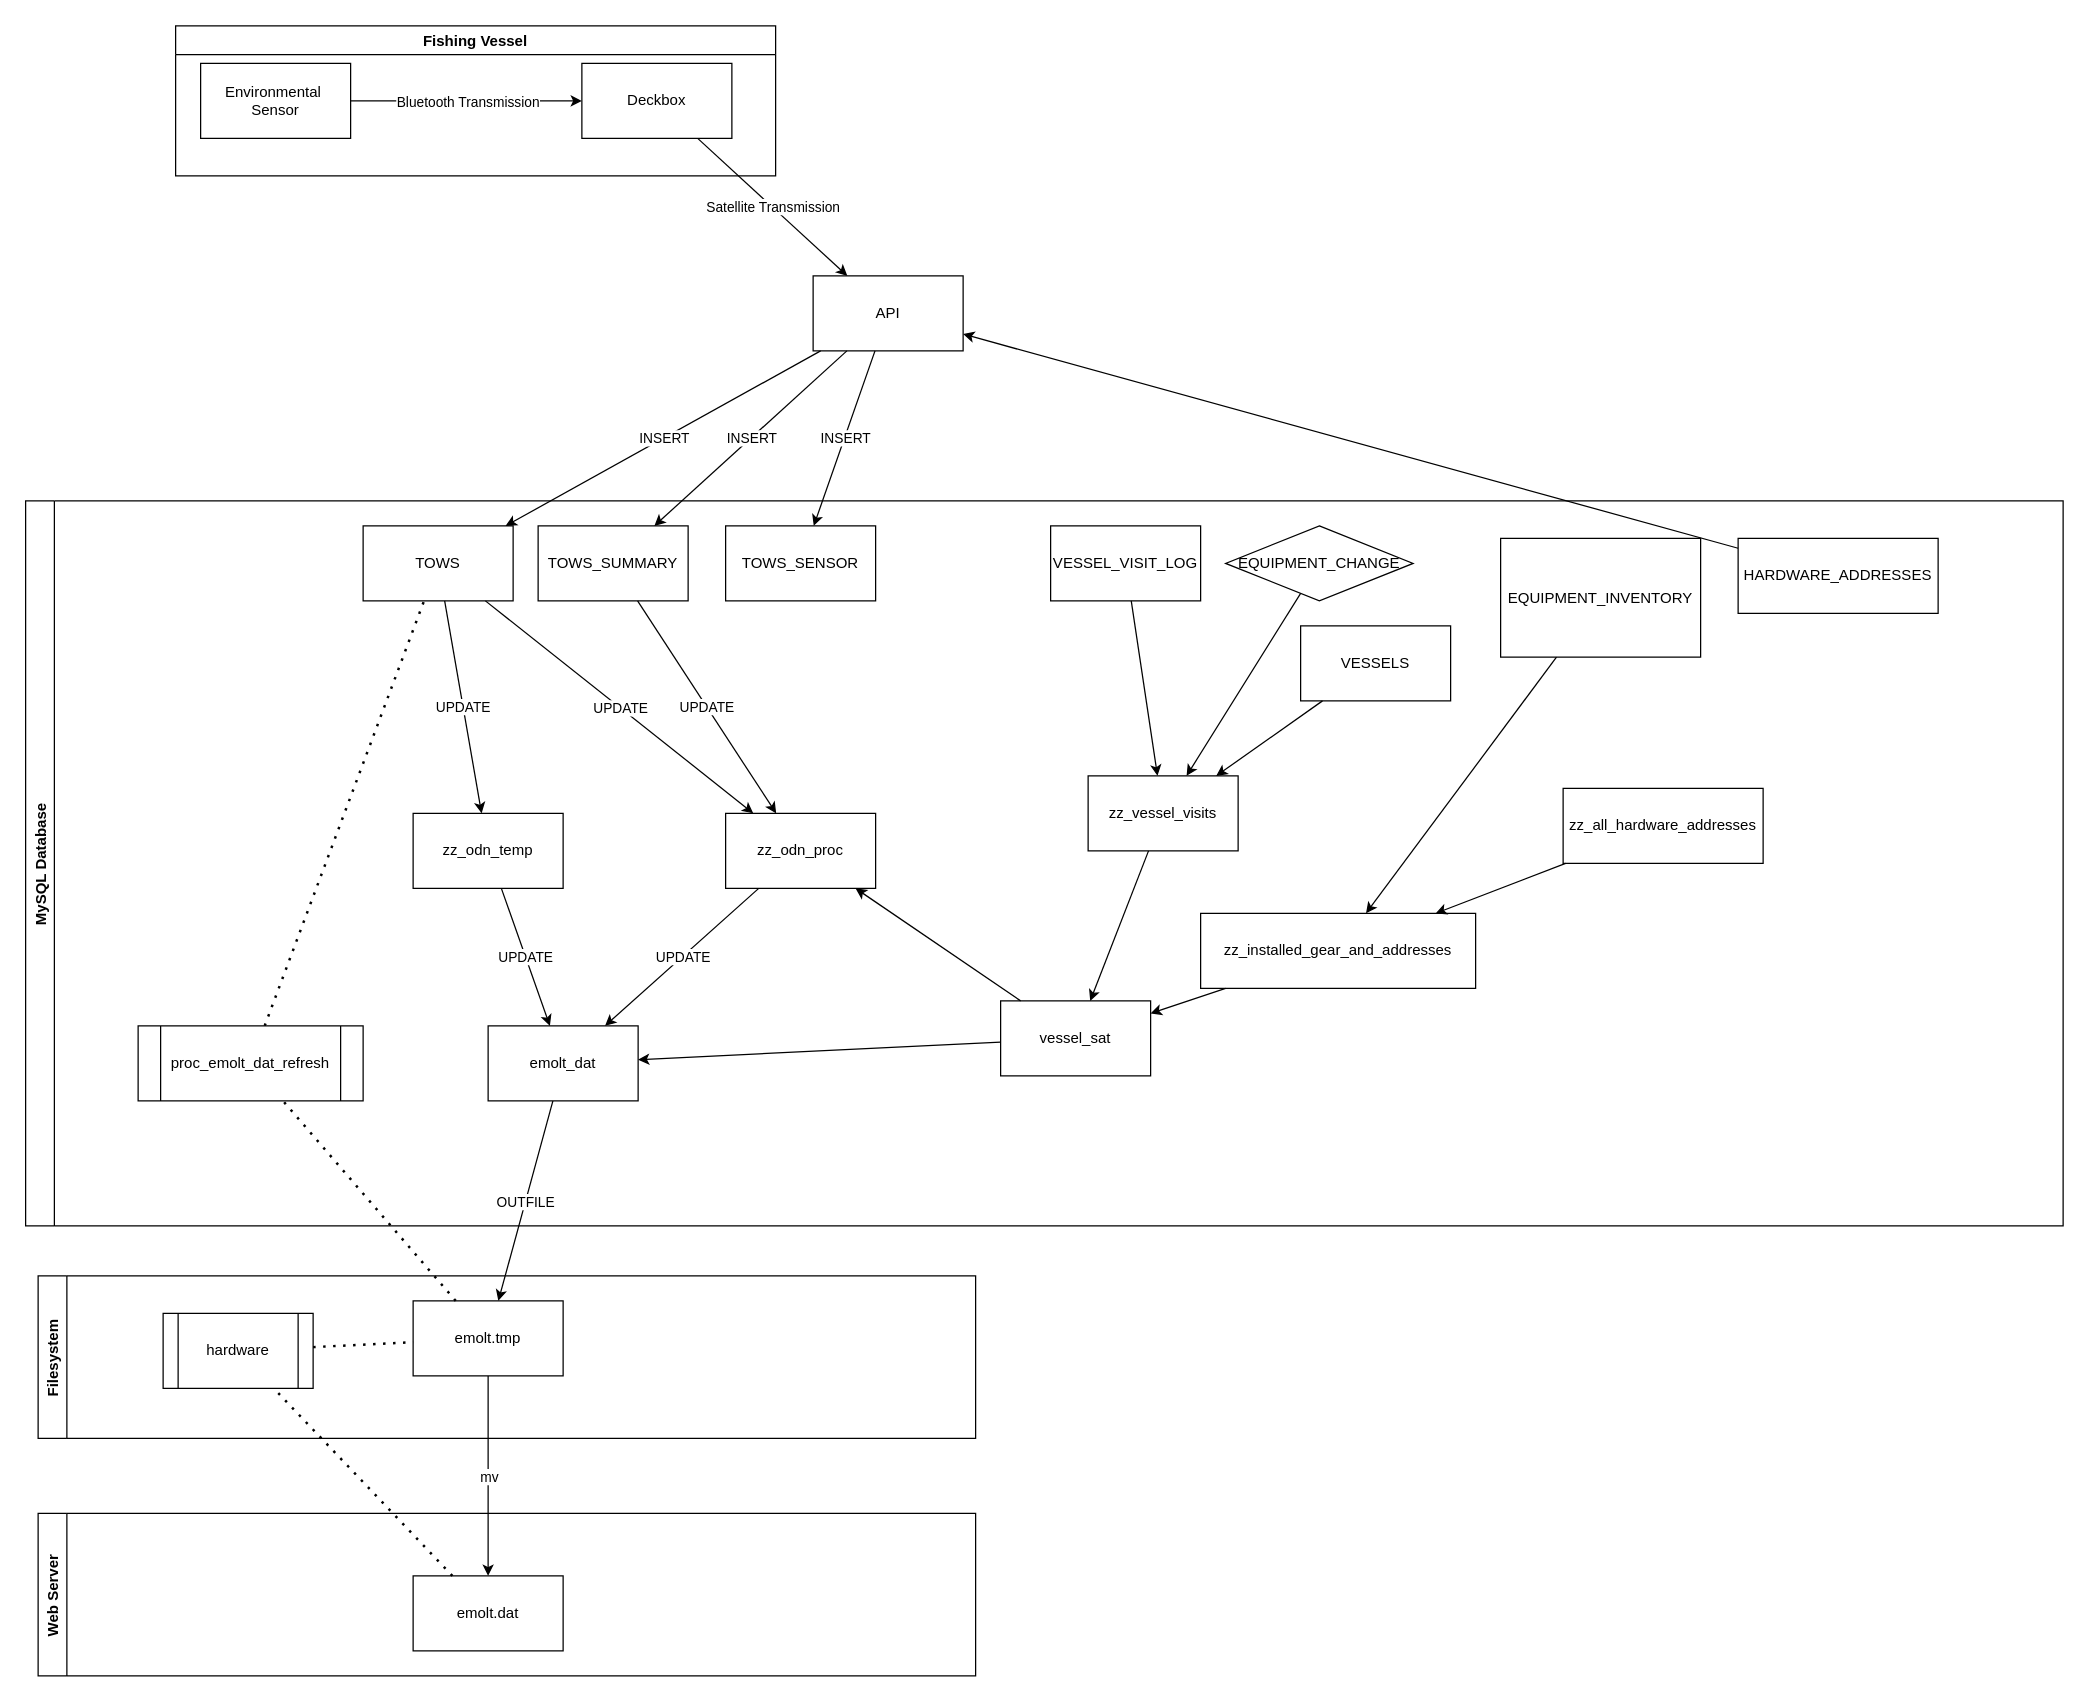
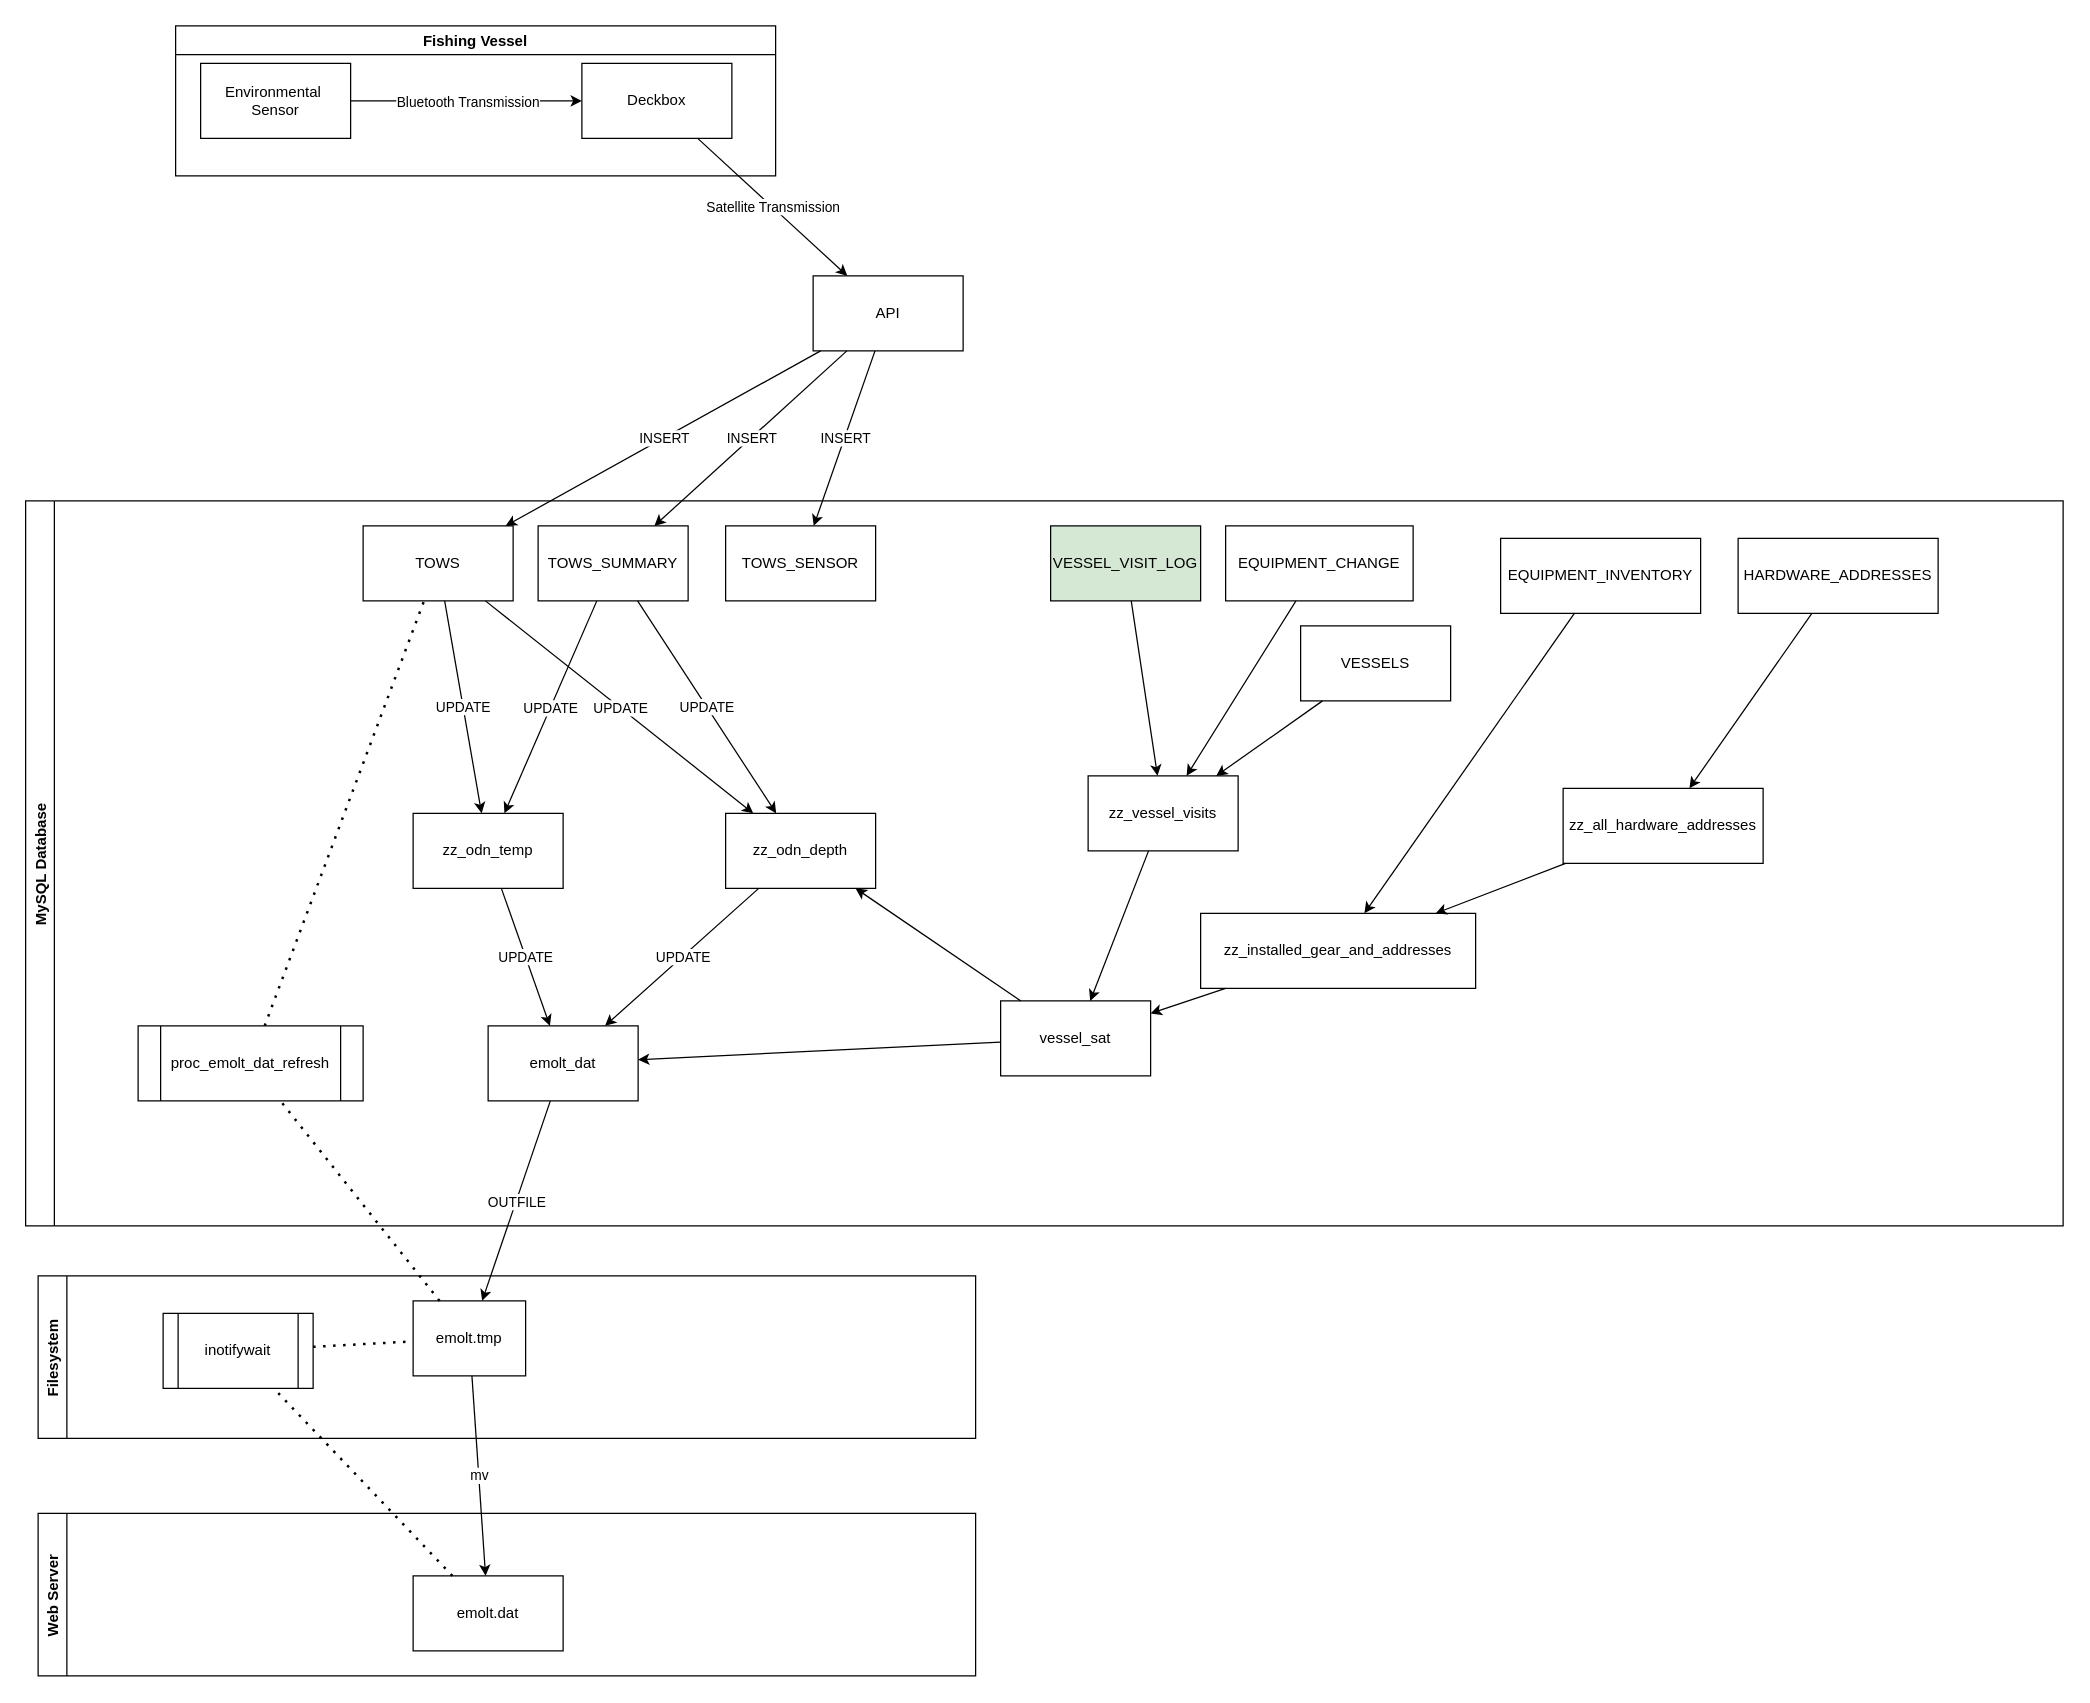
edge "HARDWARE_ADDRESSES" -> "API": now "HARDWARE_ADDRESSES" -> "zz_all_hardware_addresses"
node "VESSEL_VISIT_LOG": fillcolor #ffffff -> #d5e8d4
node "EQUIPMENT_CHANGE": shape diamond -> rectangle
node "EQUIPMENT_INVENTORY": size 200x119 -> 200x75
edge "TOWS_SUMMARY" -> "zz_odn_temp": added, label "UPDATE"
node "zz_odn_proc": label "zz_odn_proc" -> "zz_odn_depth"
node "emolt.tmp": size 150x75 -> 113x75
node "hardware": label "hardware" -> "inotifywait"
